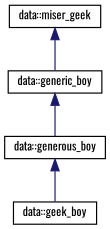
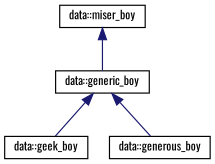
node "data::miser_geek": label "data::miser_geek" -> "data::miser_boy"
edge "data::geek_boy" -> "data::generous_boy": now "data::geek_boy" -> "data::generic_boy"
